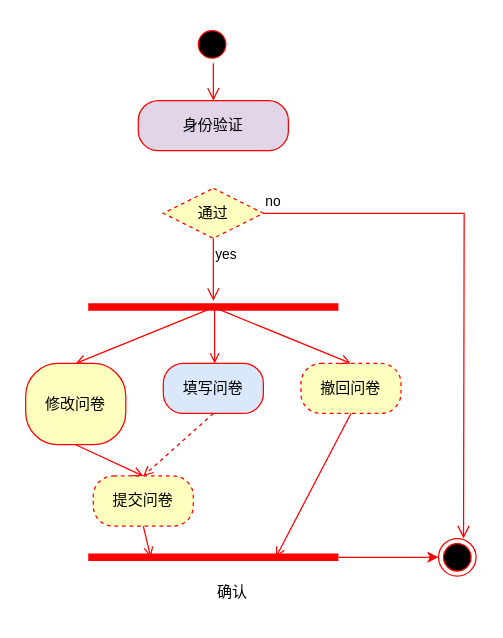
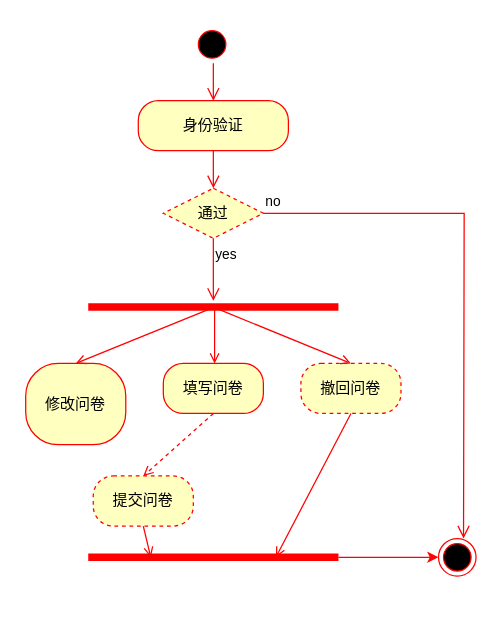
node "身份验证": fillcolor #e1d5e7 -> #ffffc0
edge "身份验证" -> "通过": added
node "填写问卷": fillcolor #dae8fc -> #ffffc0
edge "修改问卷" -> "提交问卷": removed
node "确认": removed
